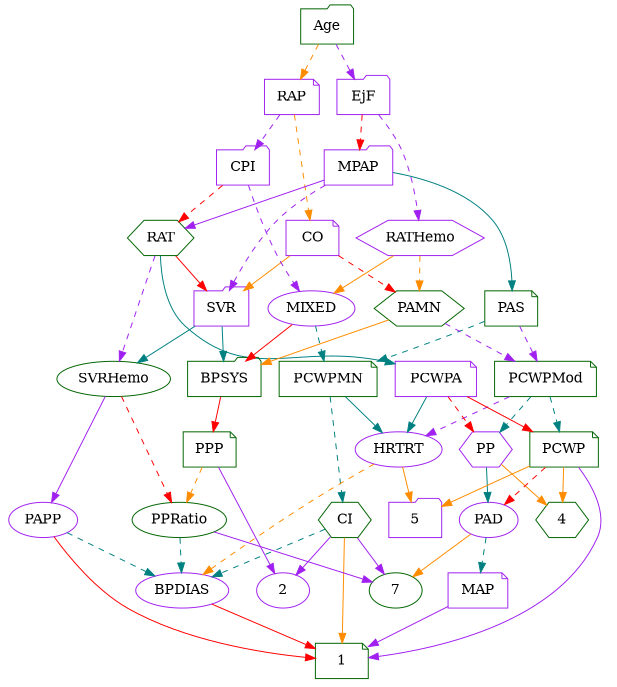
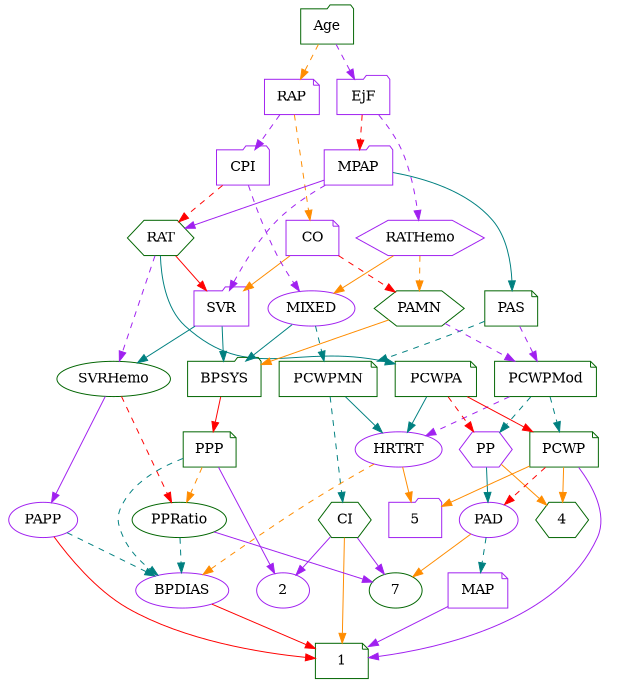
edge "MIXED" -> "BPSYS": color red -> teal
node "PCWPA": color purple -> darkgreen
edge "CI" -> "BPDIAS": now "PPP" -> "BPDIAS"
